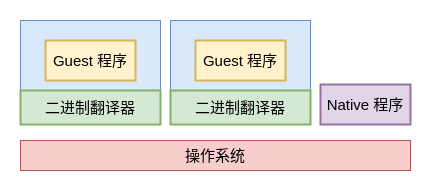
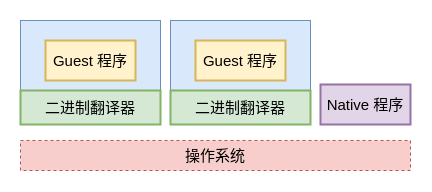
node "操作系统": style solid -> dashed
